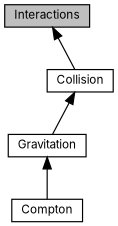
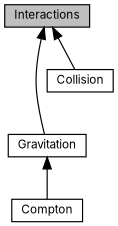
edge "Gravitation" -> "Collision": now "Gravitation" -> "Interactions"
